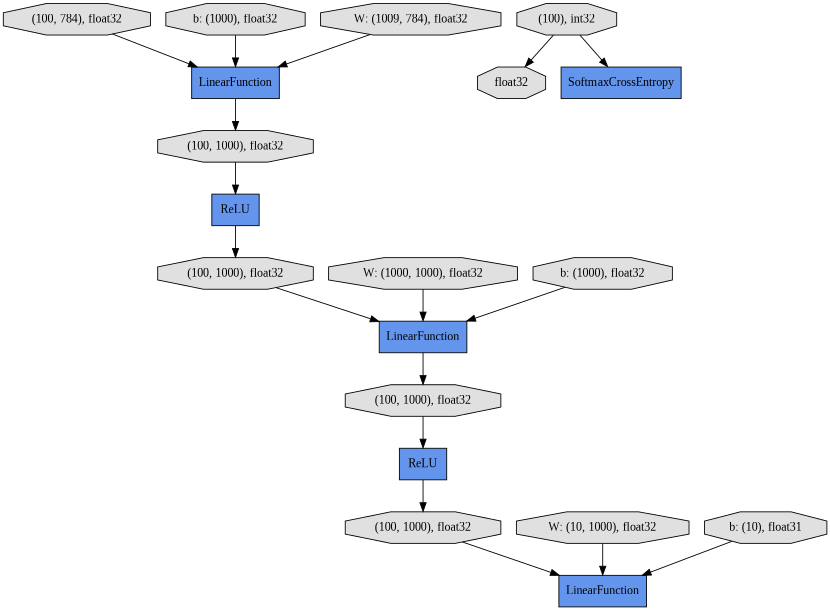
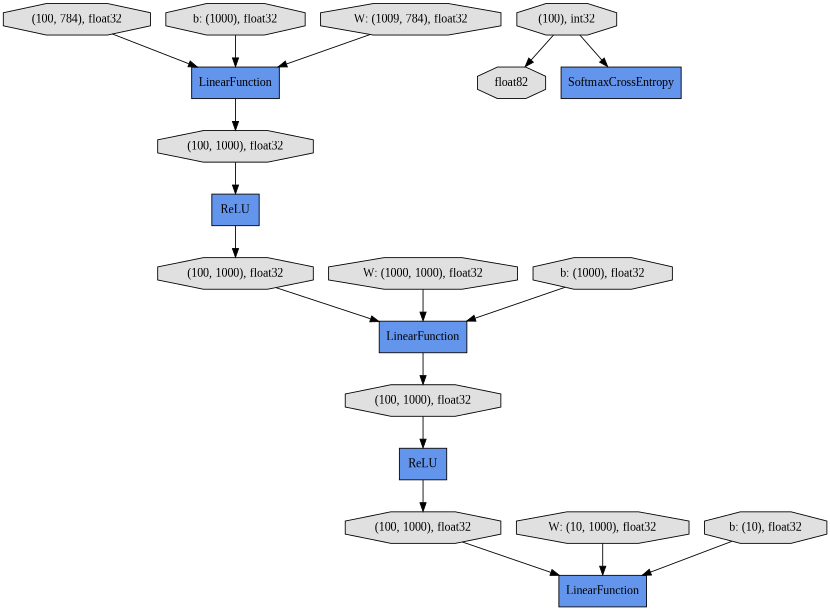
node "float32": label "float32" -> "float82"
node "b: (10), float31": label "b: (10), float31" -> "b: (10), float32"
